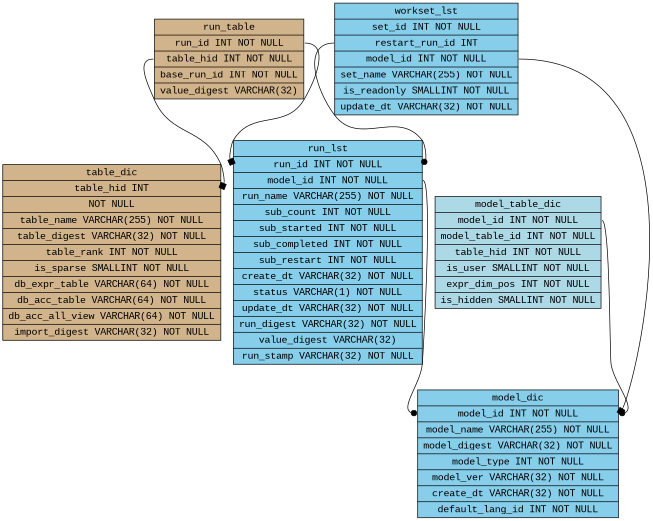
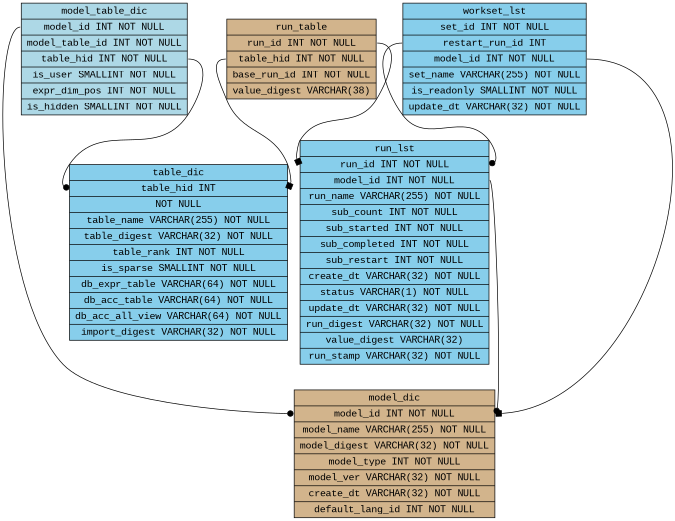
node "run_table": text "value_digest VARCHAR(32)" -> "value_digest VARCHAR(38)"
edge "model_table_dic" -> "table_dic": added
node "table_dic": fillcolor tan -> skyblue
node "model_dic": fillcolor skyblue -> tan
